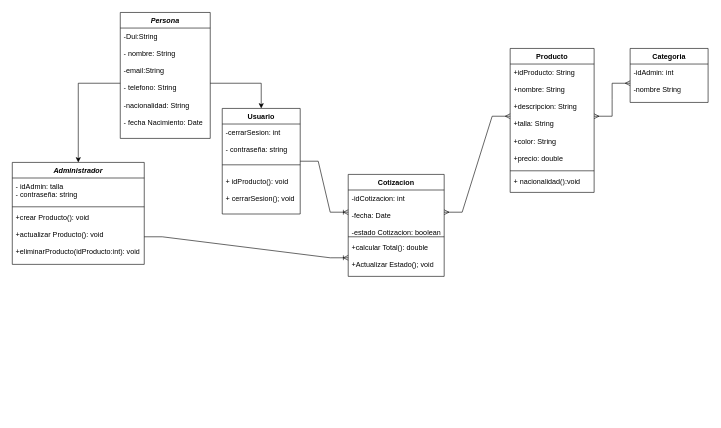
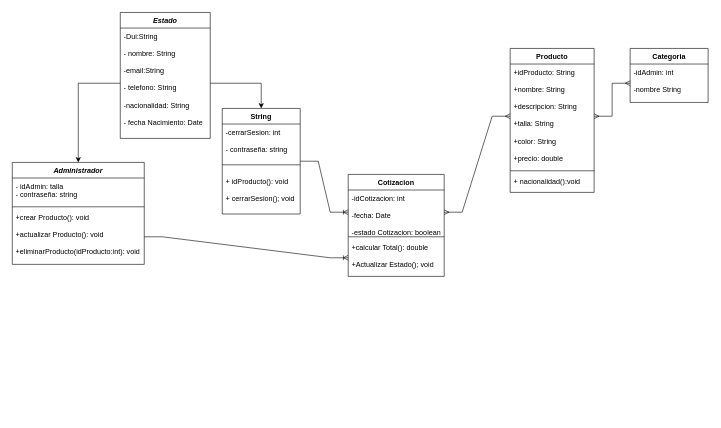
node "Persona": label "Persona" -> "Estado"
node "Usuario": label "Usuario" -> "String"
